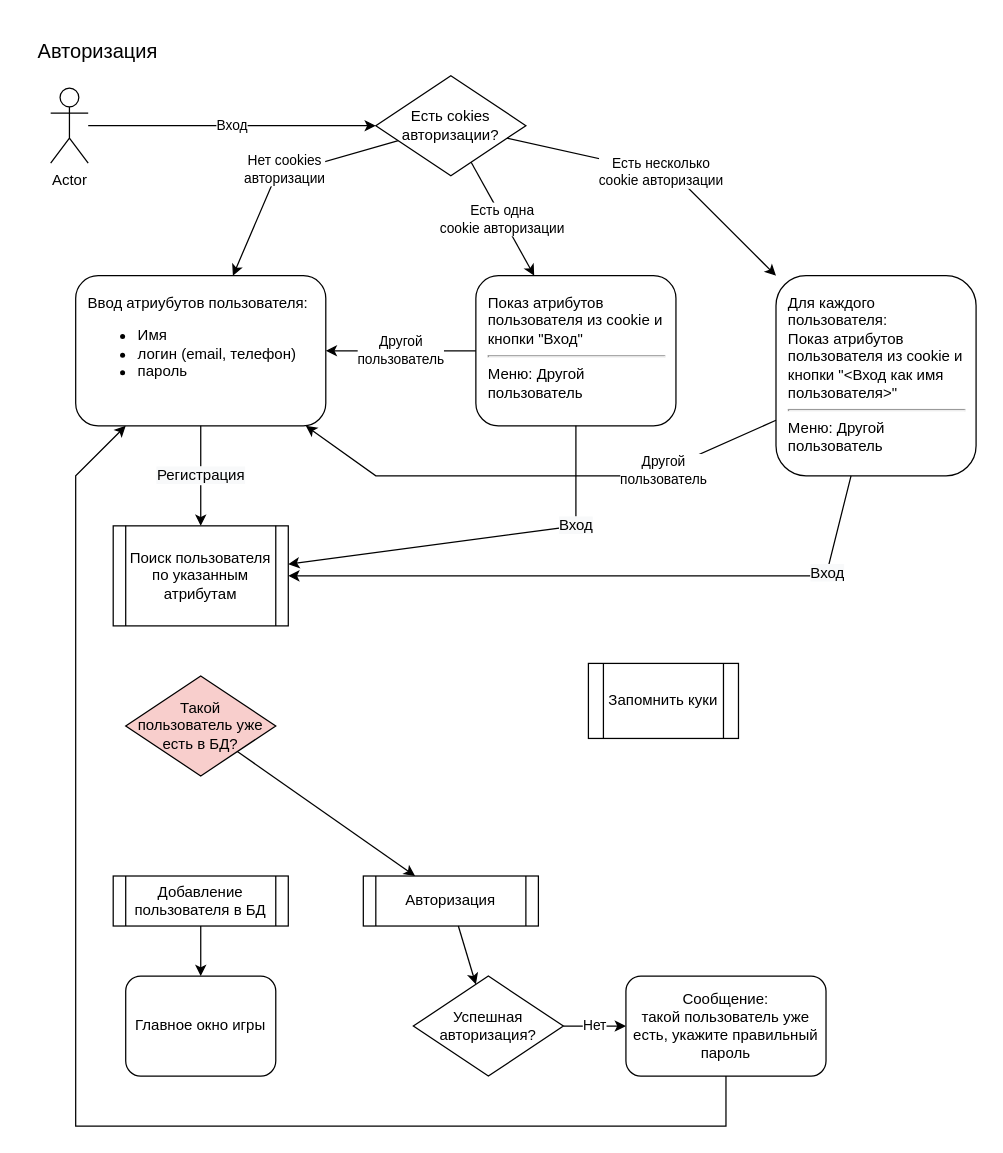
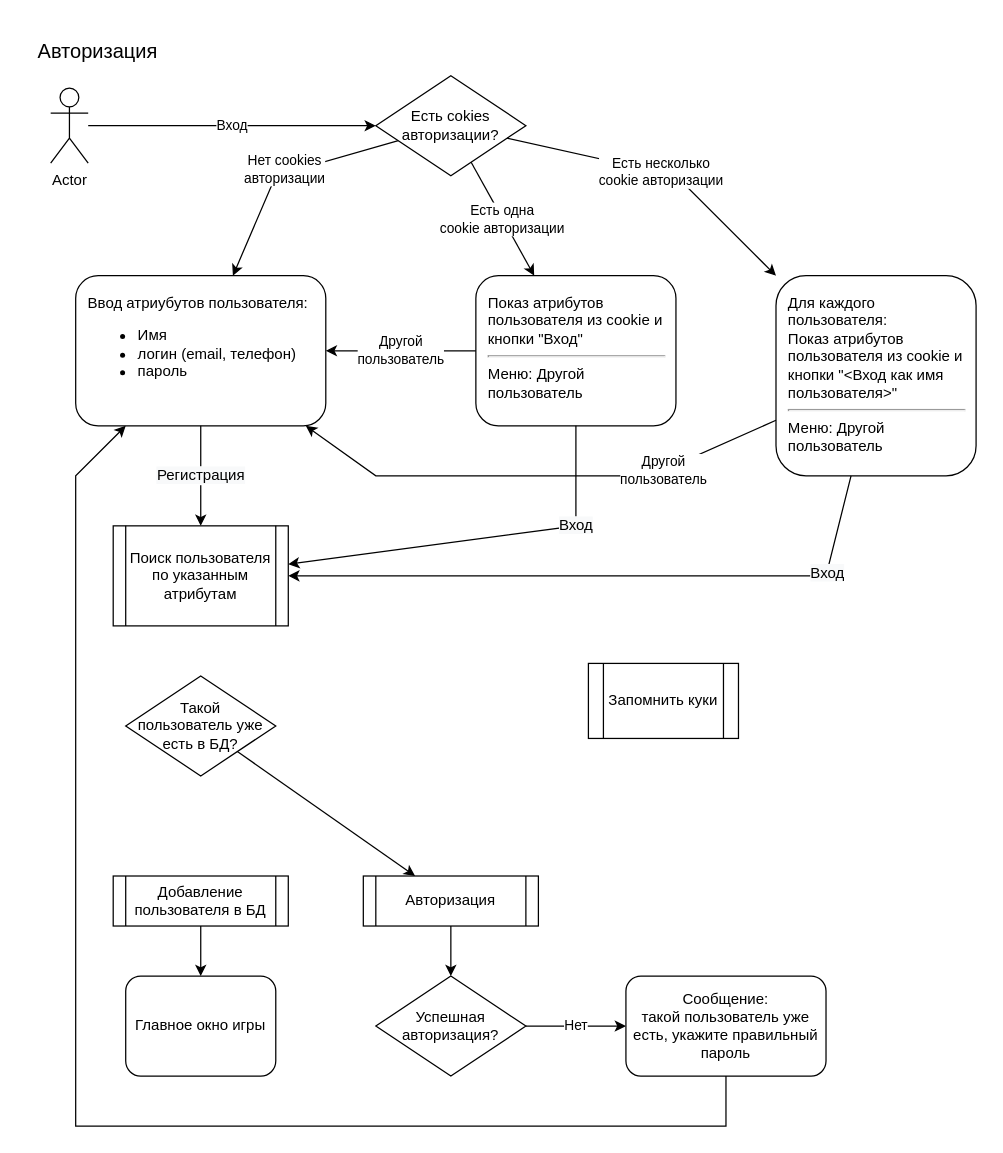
node "Такой пользователь уже есть в БД?": fillcolor #f8cecc -> #ffffff
node "Успешная авторизация?": moved (488, 1026) -> (451, 1026)
